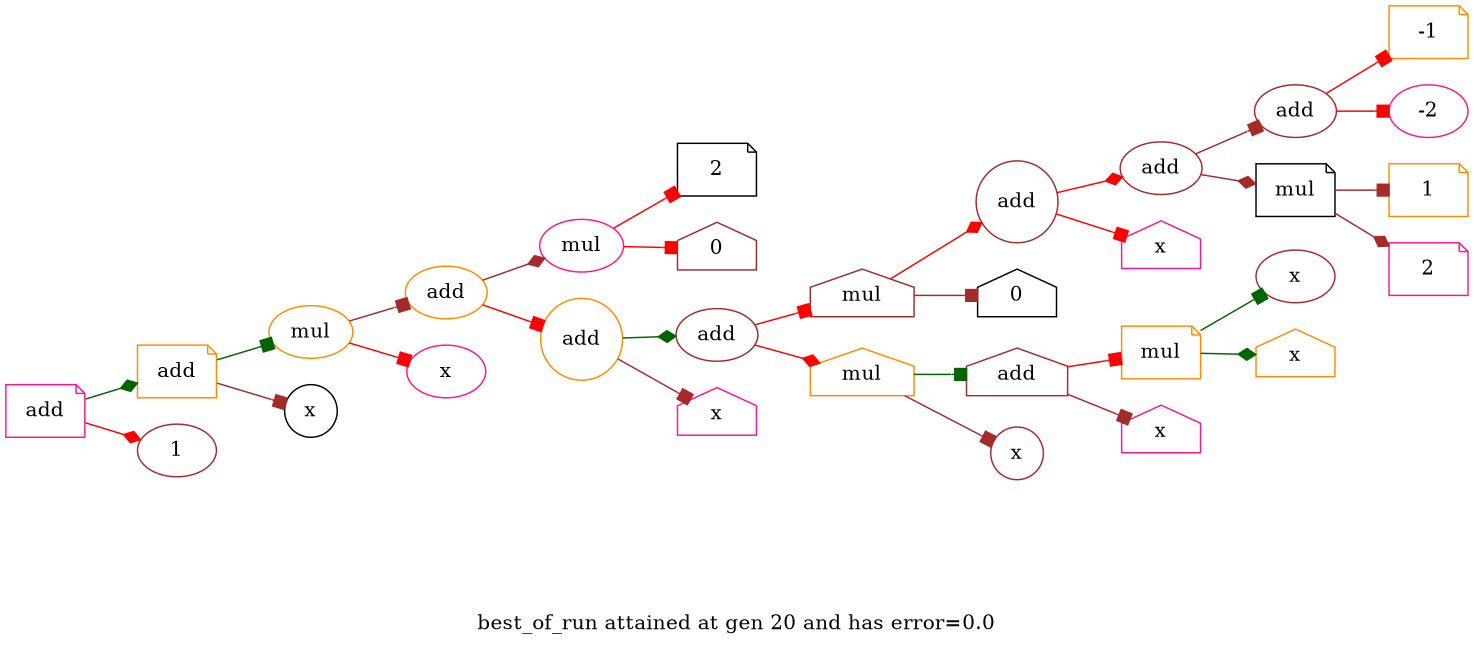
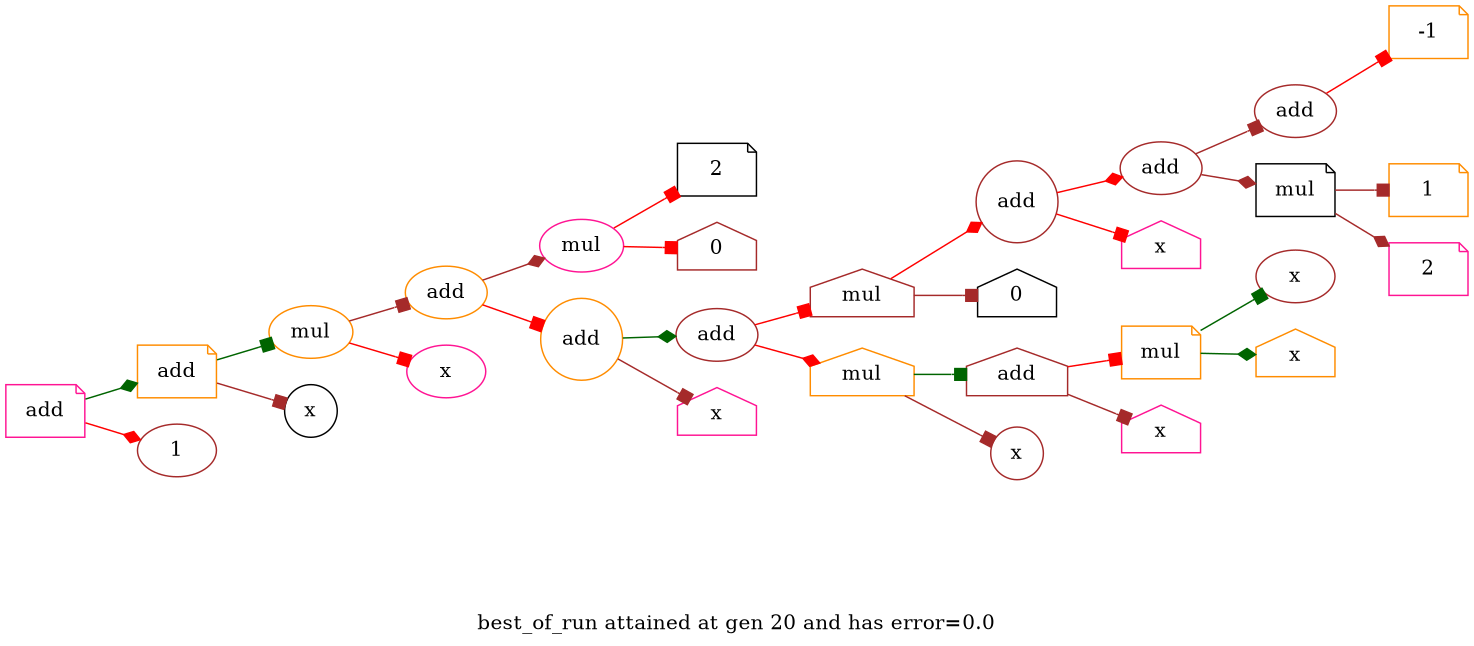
node "-2": removed
